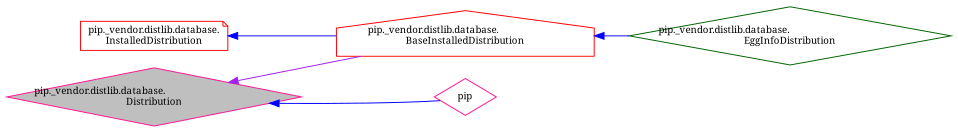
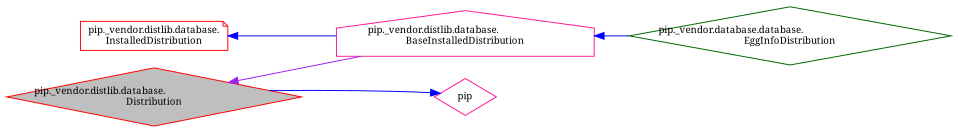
node "pip._vendor.distlib.database. BaseInstalledDistribution": color red -> deeppink
node "pip._vendor.distlib.database. EggInfoDistribution": label "pip._vendor.distlib.database. EggInfoDistribution" -> "pip._vendor.database.database. EggInfoDistribution"
node "pip._vendor.distlib.database. Distribution": color deeppink -> red
edge "pip" -> "pip._vendor.distlib.database. Distribution": reversed
